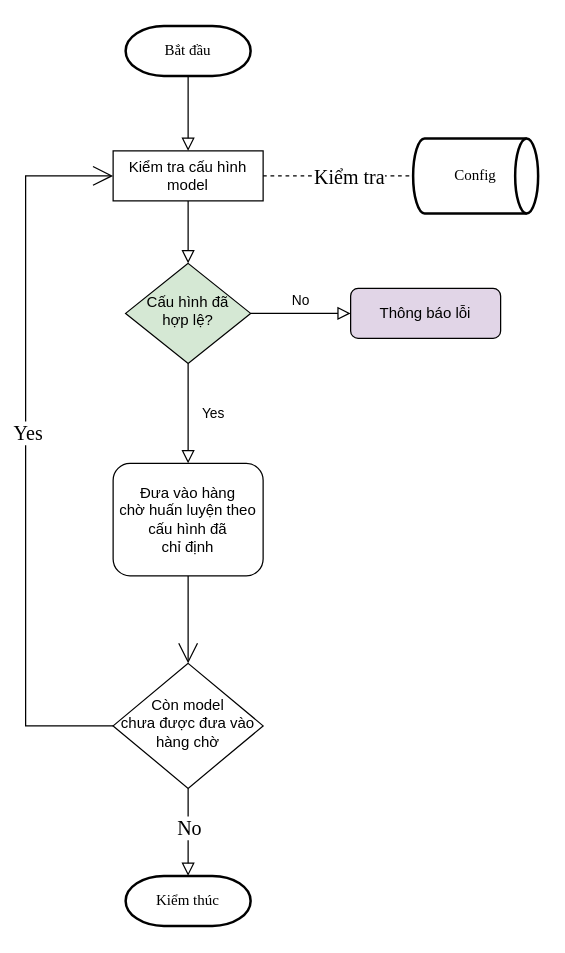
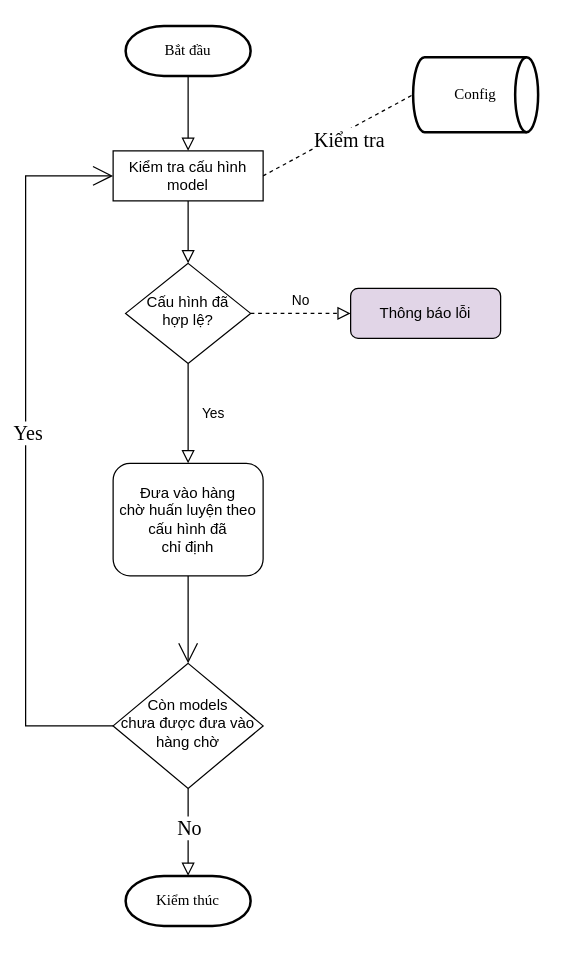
node "Config": moved (476, 176) -> (476, 94)
node "Cấu hình đã hợp lệ?": fillcolor #d5e8d4 -> #ffffff
edge "Cấu hình đã hợp lệ?" -> "Thông báo lỗi": style solid -> dashed
node "Còn model chưa được đưa vào hàng chờ": label "Còn model chưa được đưa vào hàng chờ" -> "Còn models chưa được đưa vào hàng chờ"
